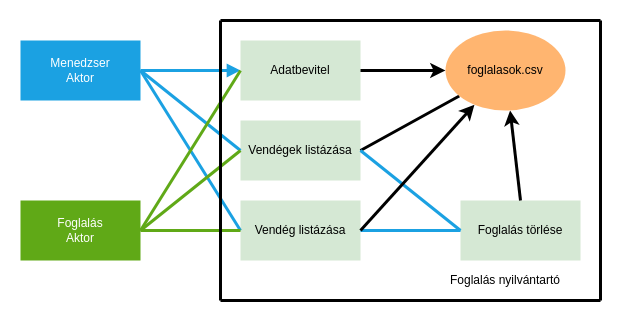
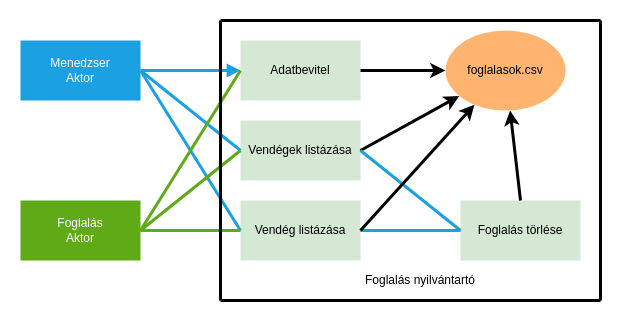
edge "foglalasok.csv" -- "Vendégek listázása": arrowhead none -> classic
node "Foglalás nyilvántartó": moved (506, 281) -> (421, 281)
